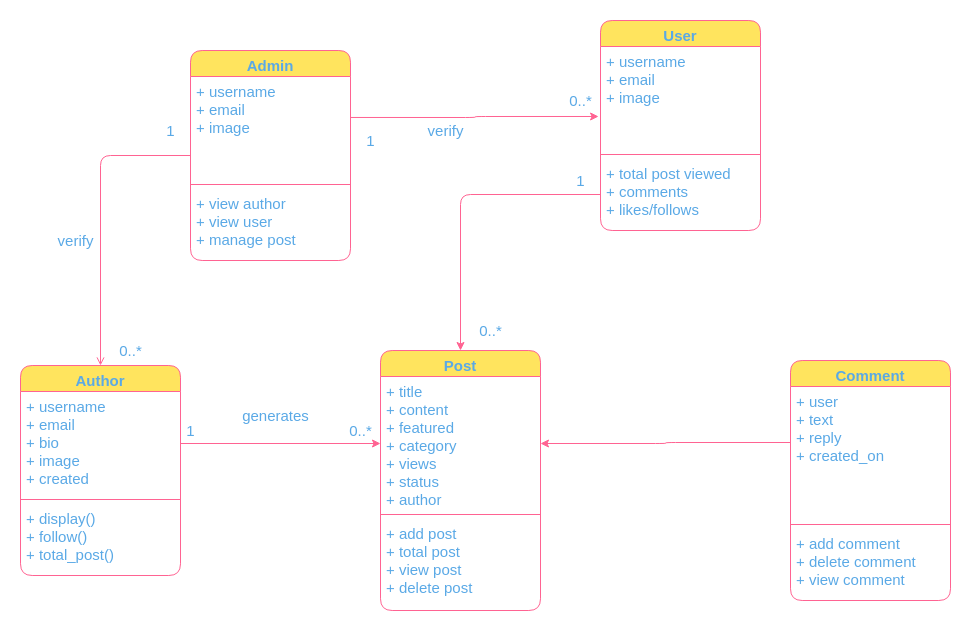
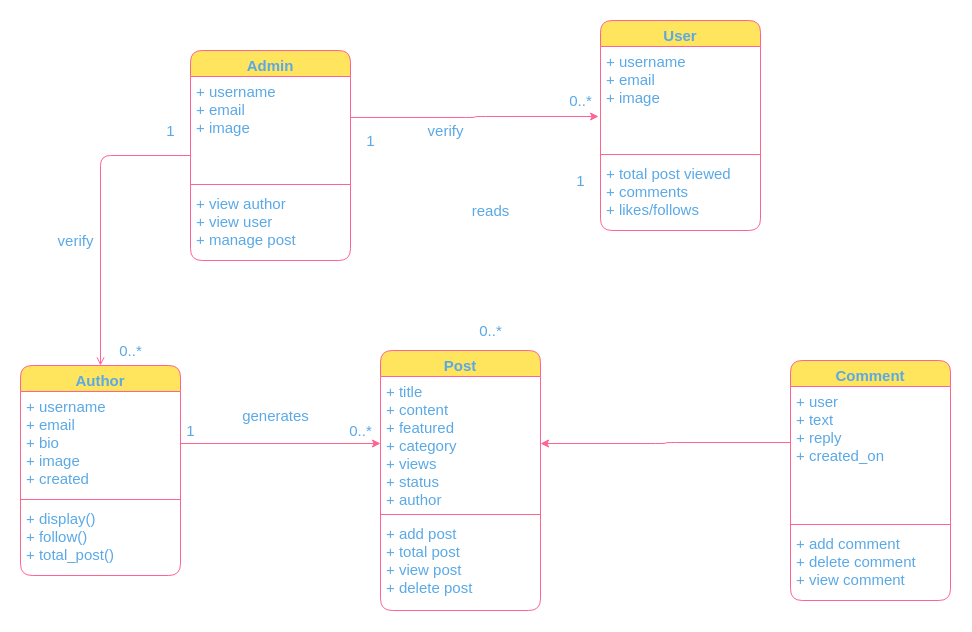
edge "+ total post viewed + comments + likes/follows" -> "Post": removed
node "reads": added
